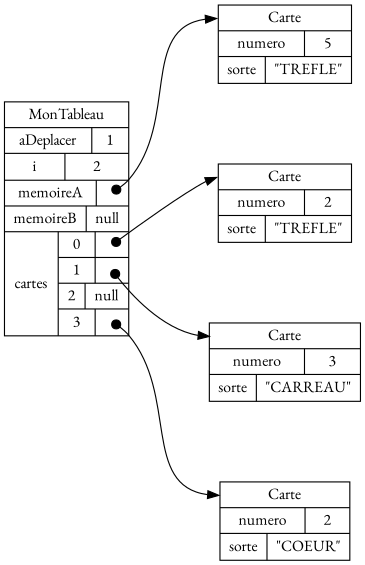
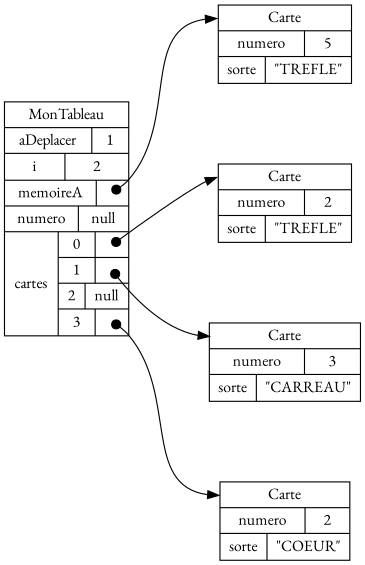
node "MonTableau": text "memoireB" -> "numero"
